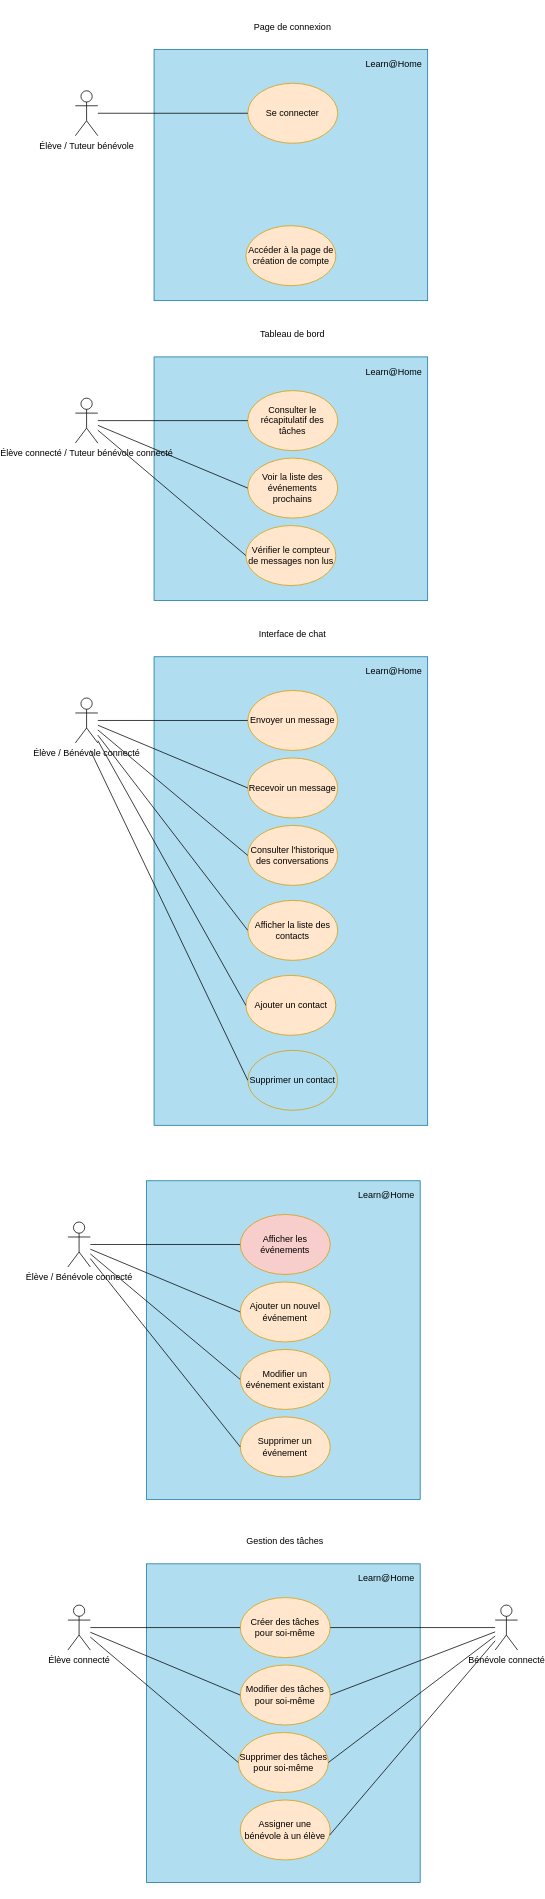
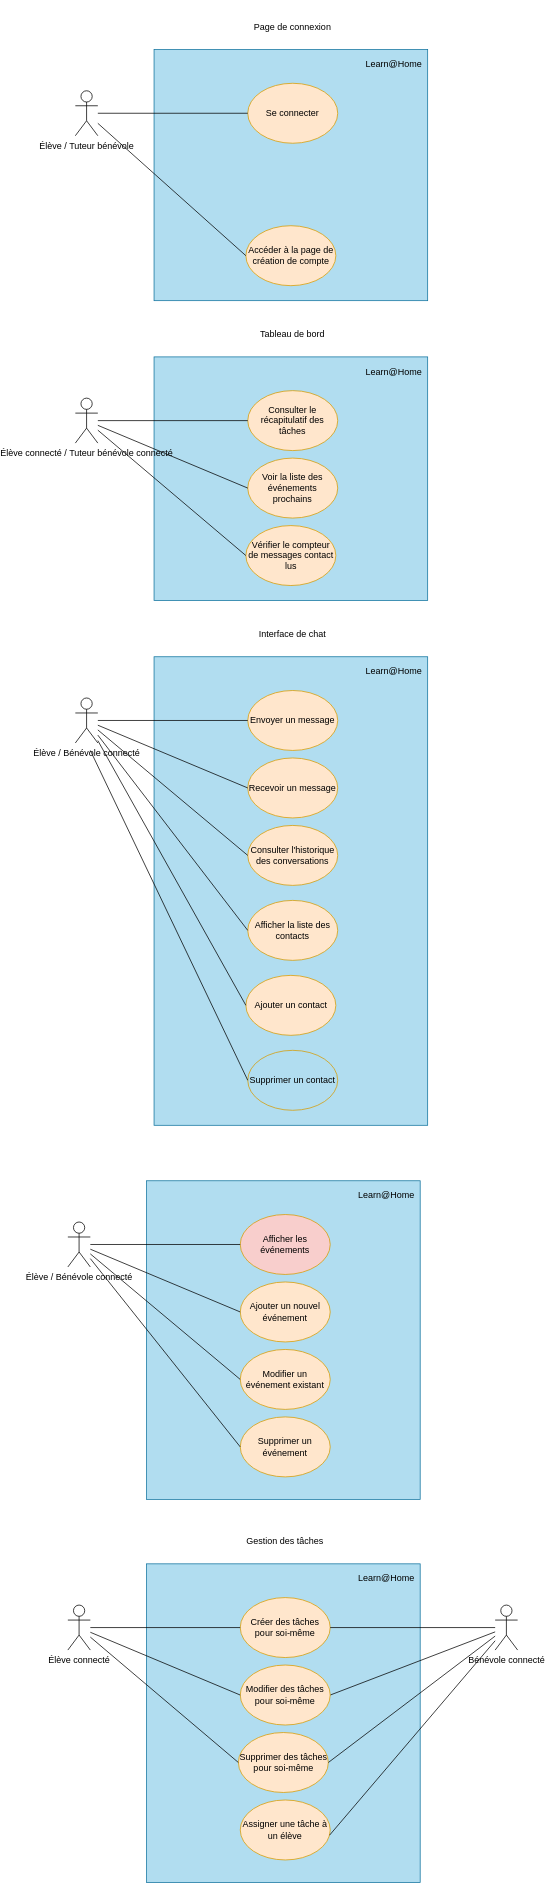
edge "Élève / Tuteur bénévole" -- "Accéder à la page de création de compte": added
node "Vérifier le compteur de messages non lus": label "Vérifier le compteur de messages non lus" -> "Vérifier le compteur de messages contact lus"
node "Assigner une bénévole à un élève": label "Assigner une bénévole à un élève" -> "Assigner une tâche à un élève"
